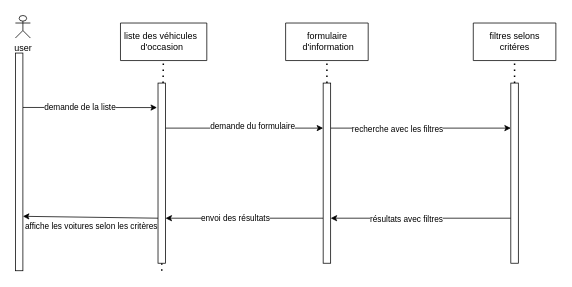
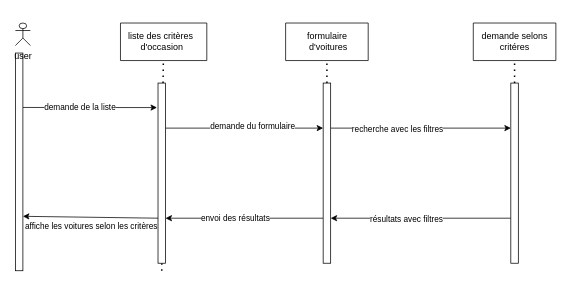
node "user": moved (23, 27) -> (23, 34)
node "liste des véhicules d'occasion": label "liste des véhicules d'occasion" -> "liste des critères d'occasion"
node "formulaire d'information": label "formulaire d'information" -> "formulaire d'voitures"
node "filtres selons critéres": label "filtres selons critéres" -> "demande selons critéres"
